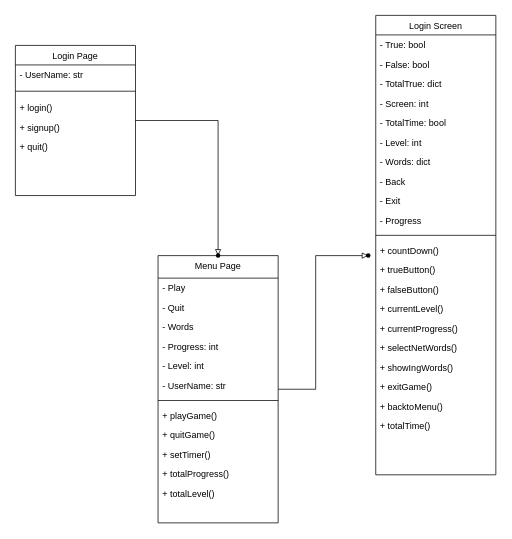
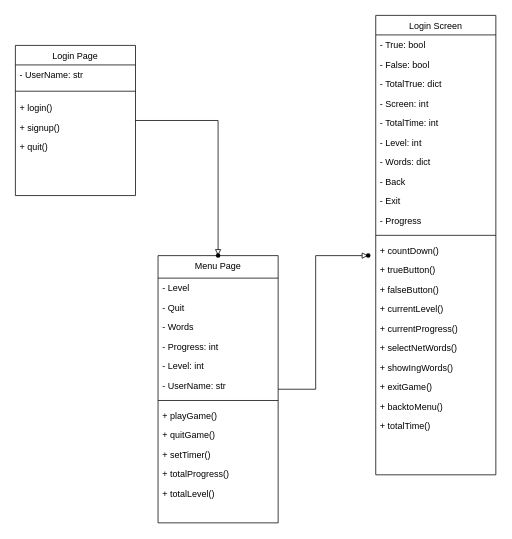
node "- TotalTime: bool": label "- TotalTime: bool" -> "- TotalTime: int"
node "- Play": label "- Play" -> "- Level"
